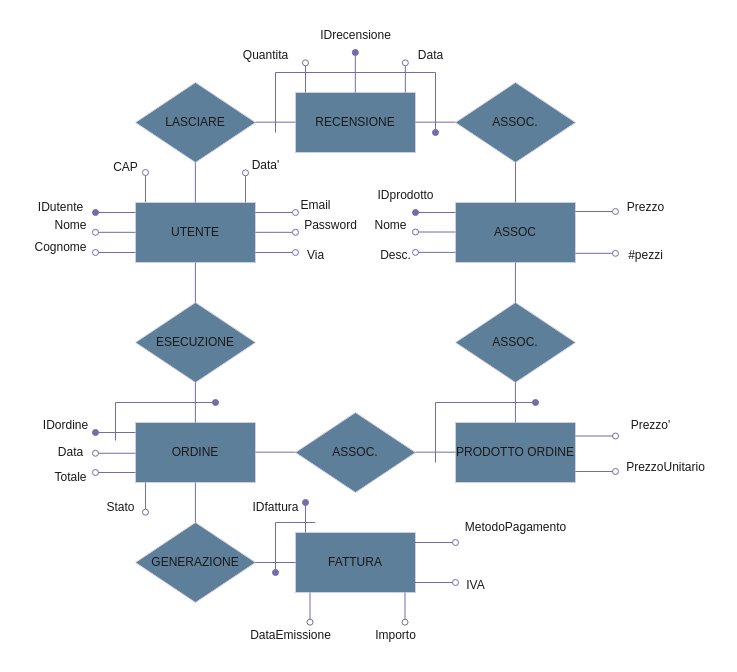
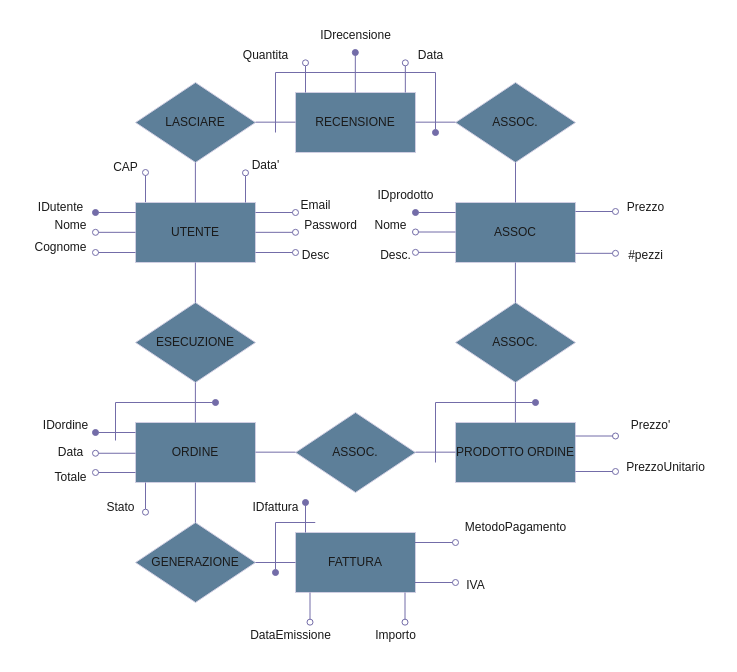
node "Via": label "Via" -> "Desc"
